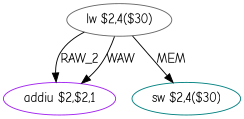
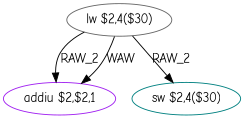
edge "lw $2,4($30)" -> "sw $2,4($30)": label "MEM" -> "RAW_2"
